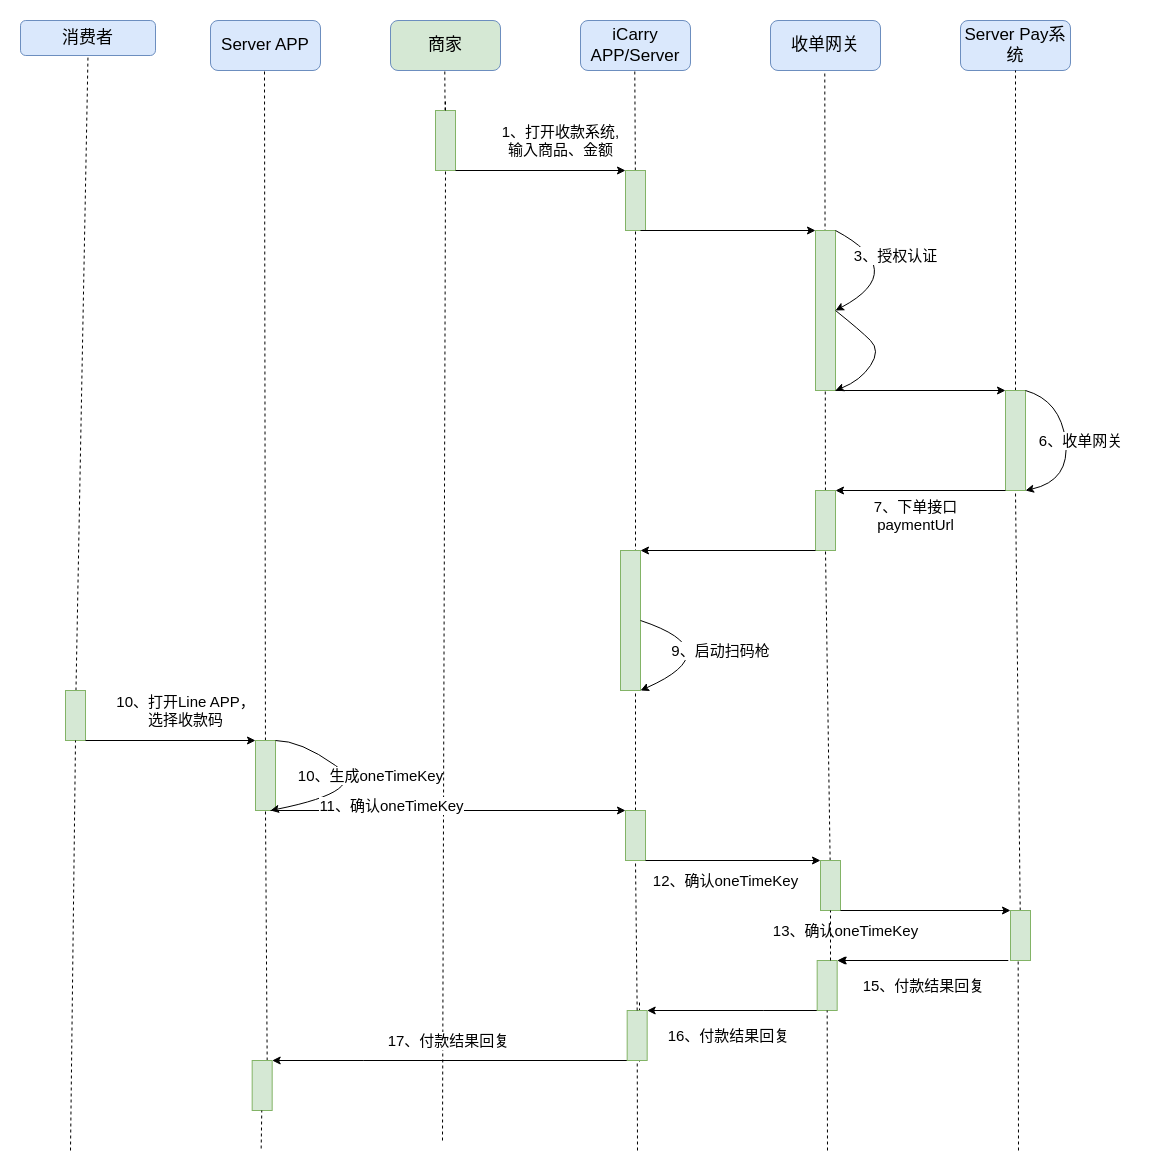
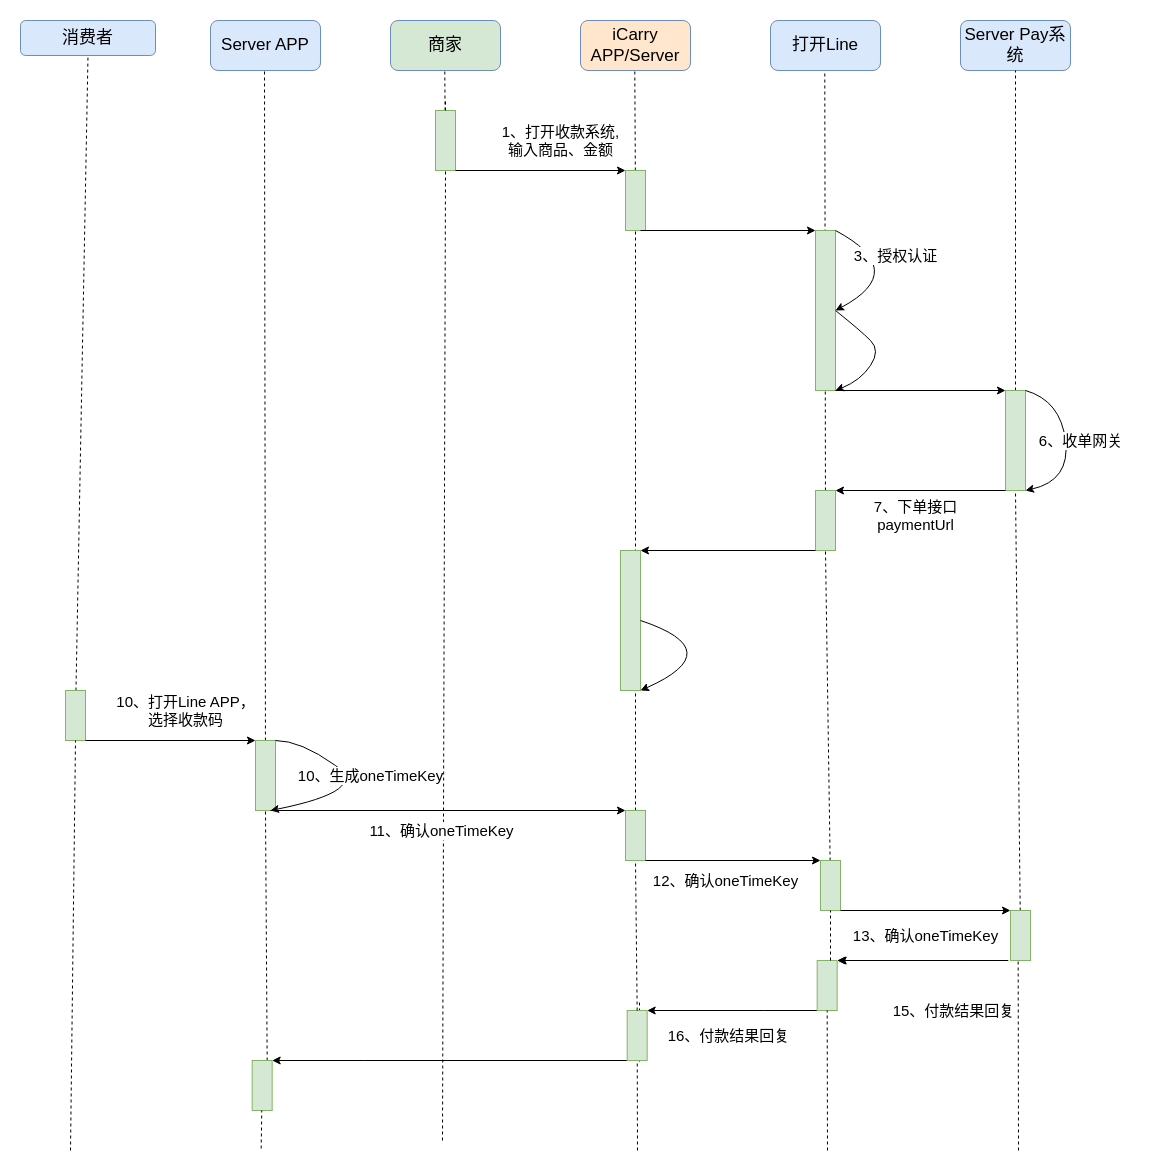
node "iCarry APP/Server": fillcolor #dae8fc -> #ffe6cc
node "收单网关": label "收单网关" -> "打开Line"
node "9、启动扫码枪": removed
node "11、确认oneTimeKey": moved (392, 806) -> (442, 831)
node "13、确认oneTimeKey": moved (846, 931) -> (926, 936)
node "15、付款结果回复": moved (923, 986) -> (953, 1011)
node "17、付款结果回复": removed
